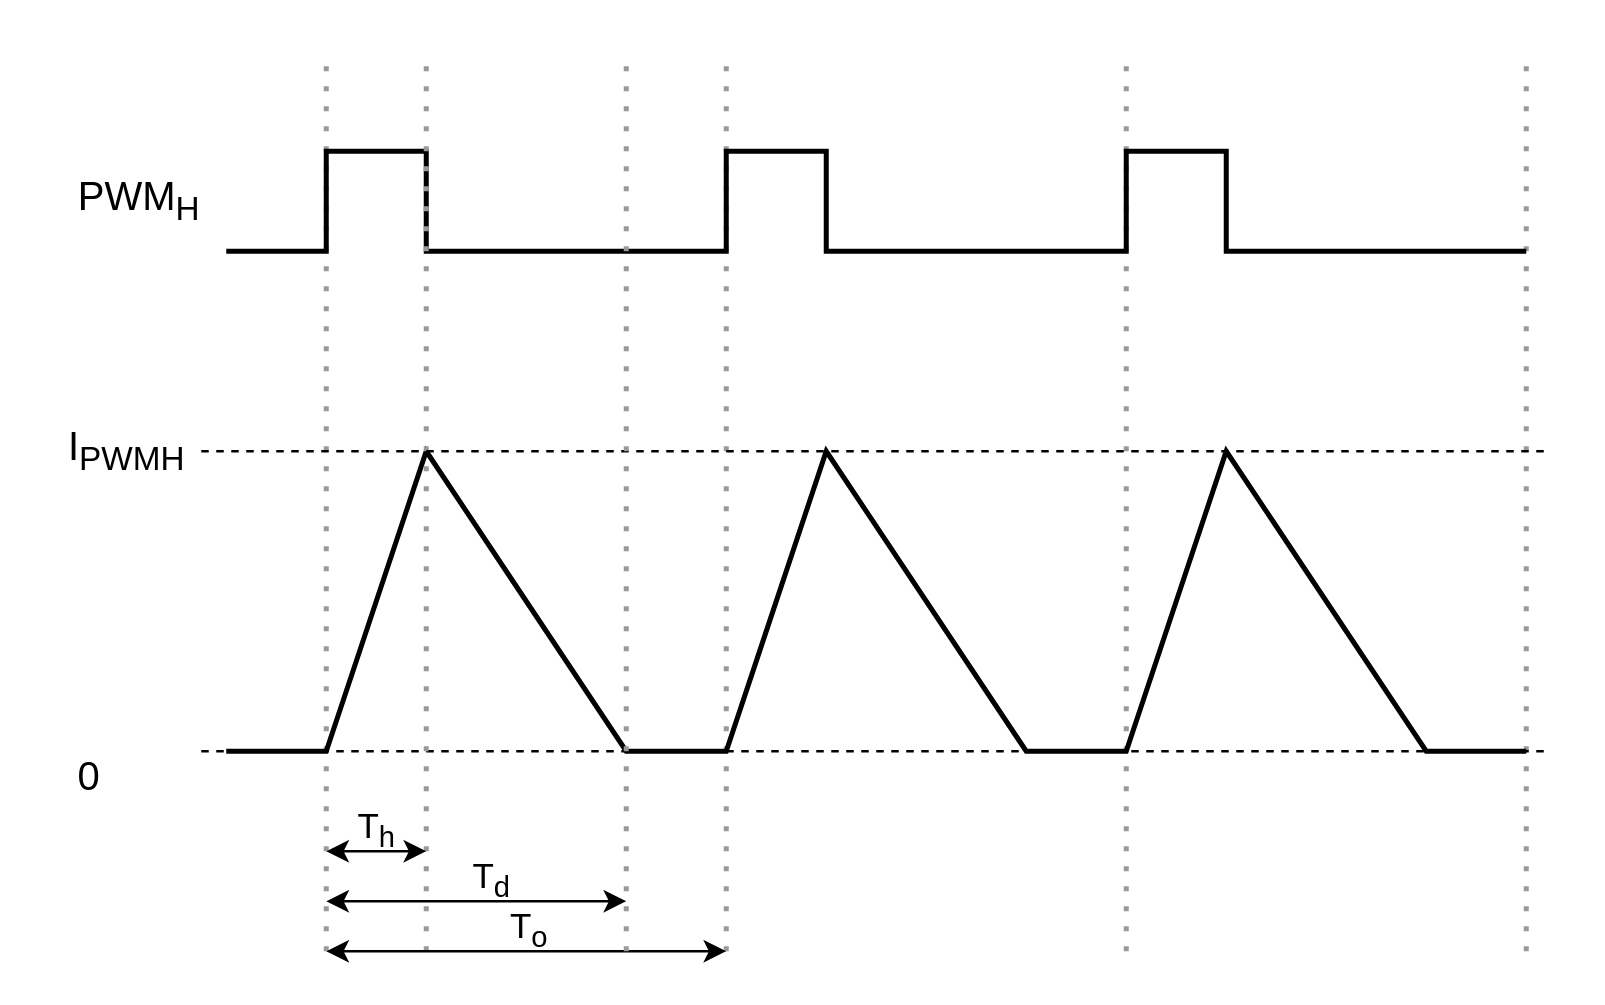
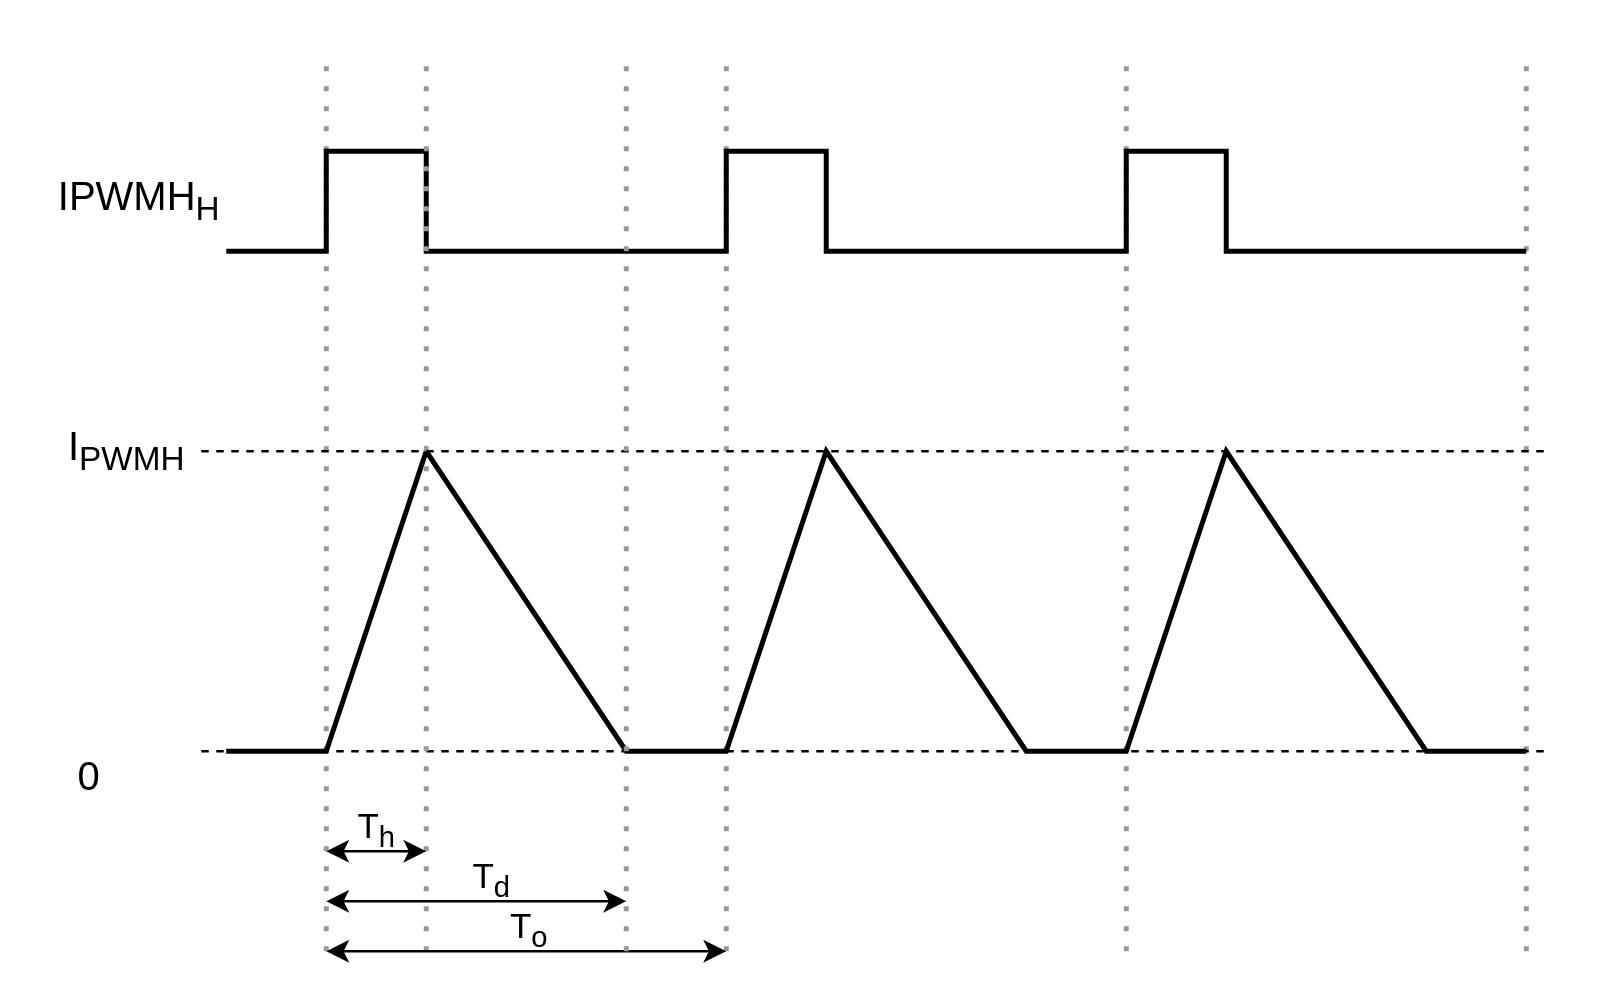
node "PWMH": label "PWMH" -> "IPWMHH"
